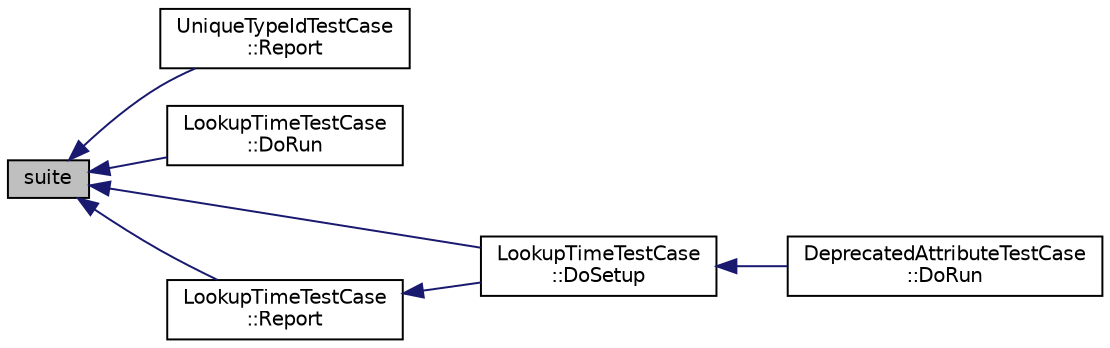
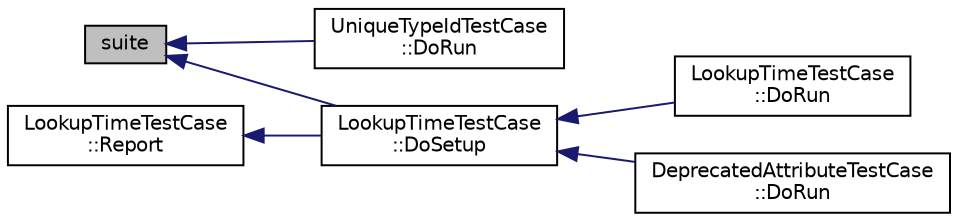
node "UniqueTypeIdTestCase ::Report": label "UniqueTypeIdTestCase ::Report" -> "UniqueTypeIdTestCase ::DoRun"
edge "LookupTimeTestCase ::DoRun" -> "suite": now "LookupTimeTestCase ::DoRun" -> "LookupTimeTestCase ::DoSetup"
edge "LookupTimeTestCase ::Report" -> "suite": removed
